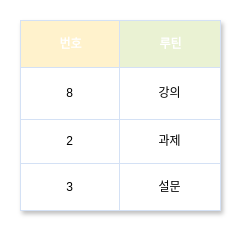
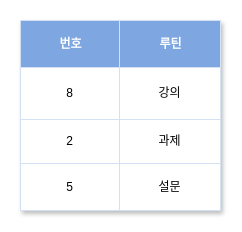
node "번호": fillcolor #fff2cc -> #7ea6e0
node "루틴": fillcolor #eaf2d3 -> #7ea6e0
node "3": label "3" -> "5"
